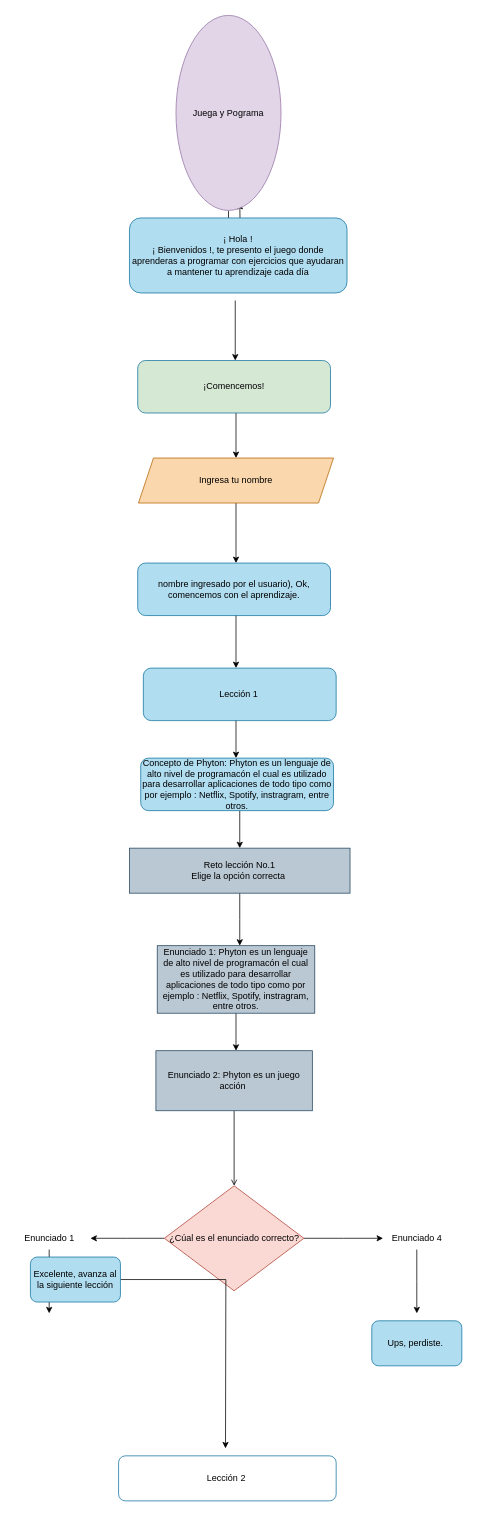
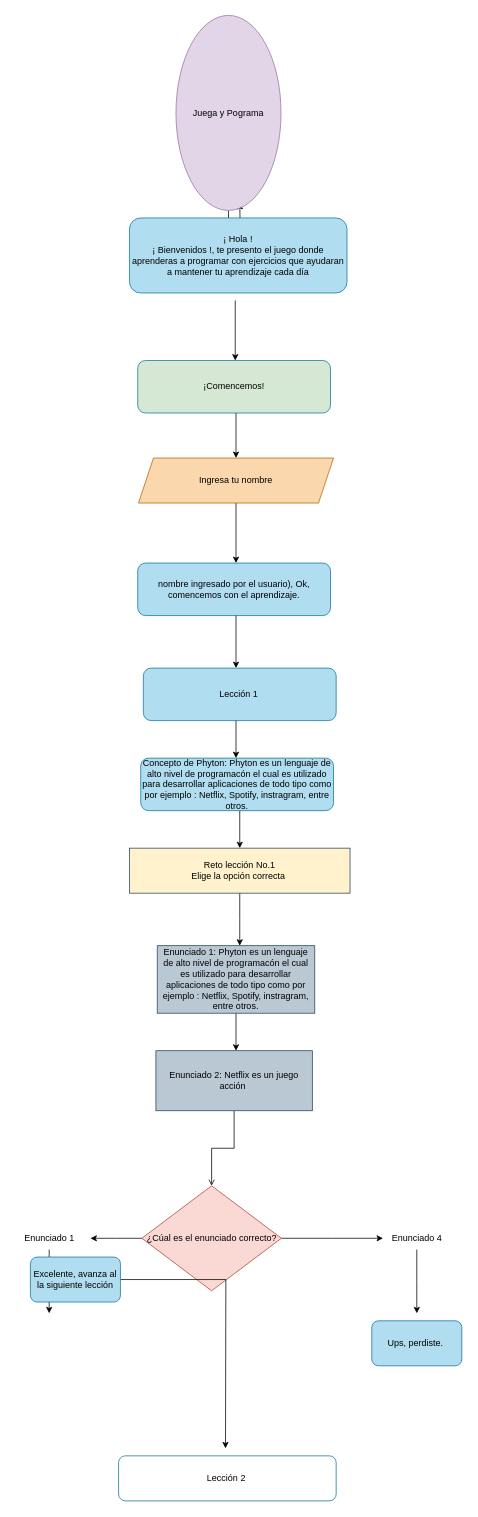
node "Reto lección No.1 Elige la opción correcta": fillcolor #bac8d3 -> #fff2cc
node "Enunciado 2: Phyton es un juego acción": label "Enunciado 2: Phyton es un juego acción" -> "Enunciado 2: Netflix es un juego acción"
node "¿Cúal es el enunciado correcto?": moved (234, 1238) -> (212, 1238)
